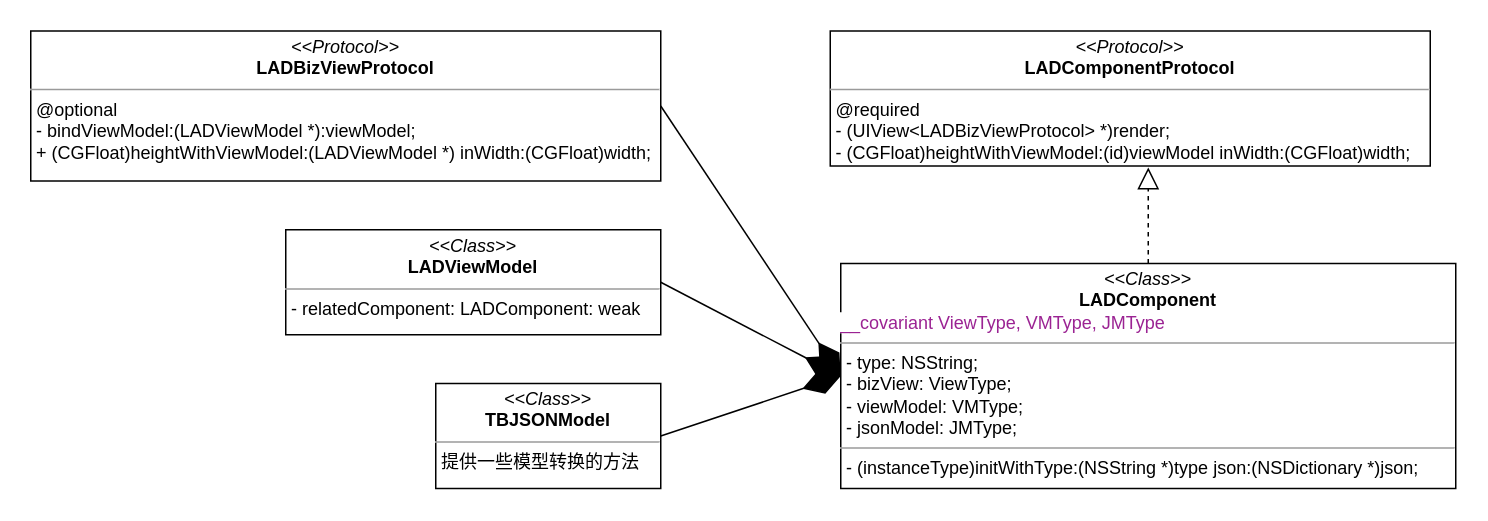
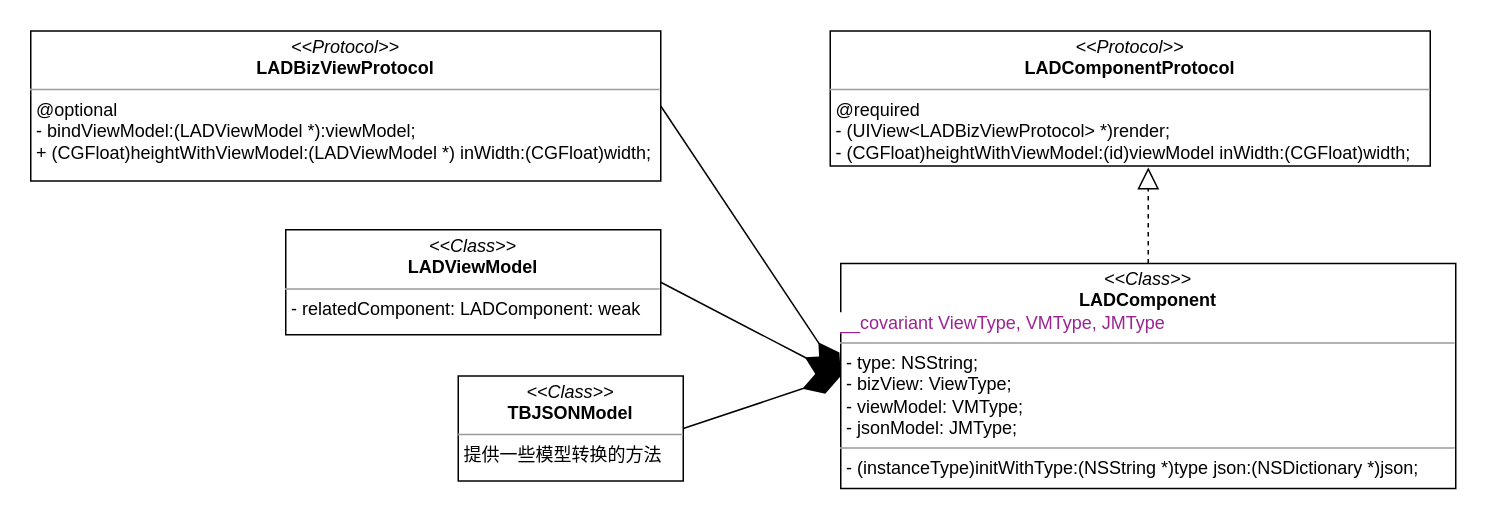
node "<<Class>> TBJSONModel 提供一些模型转换的方法": moved (548, 436) -> (571, 428)
